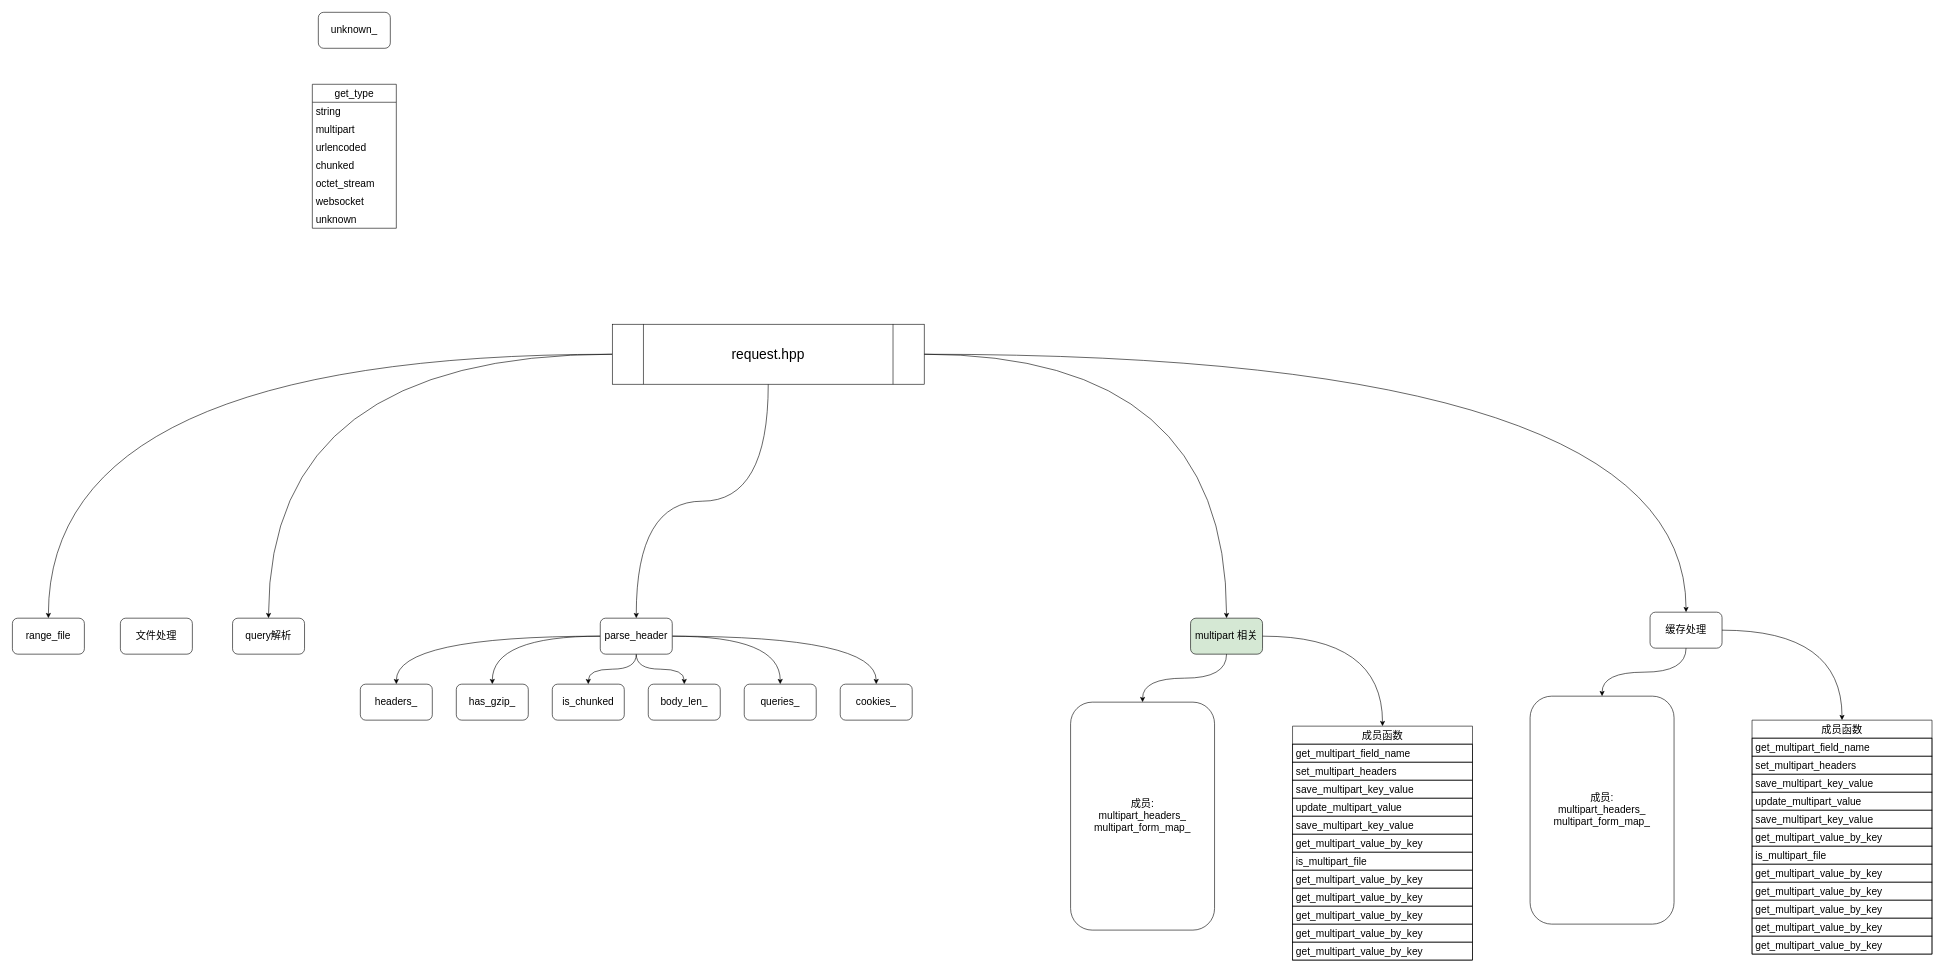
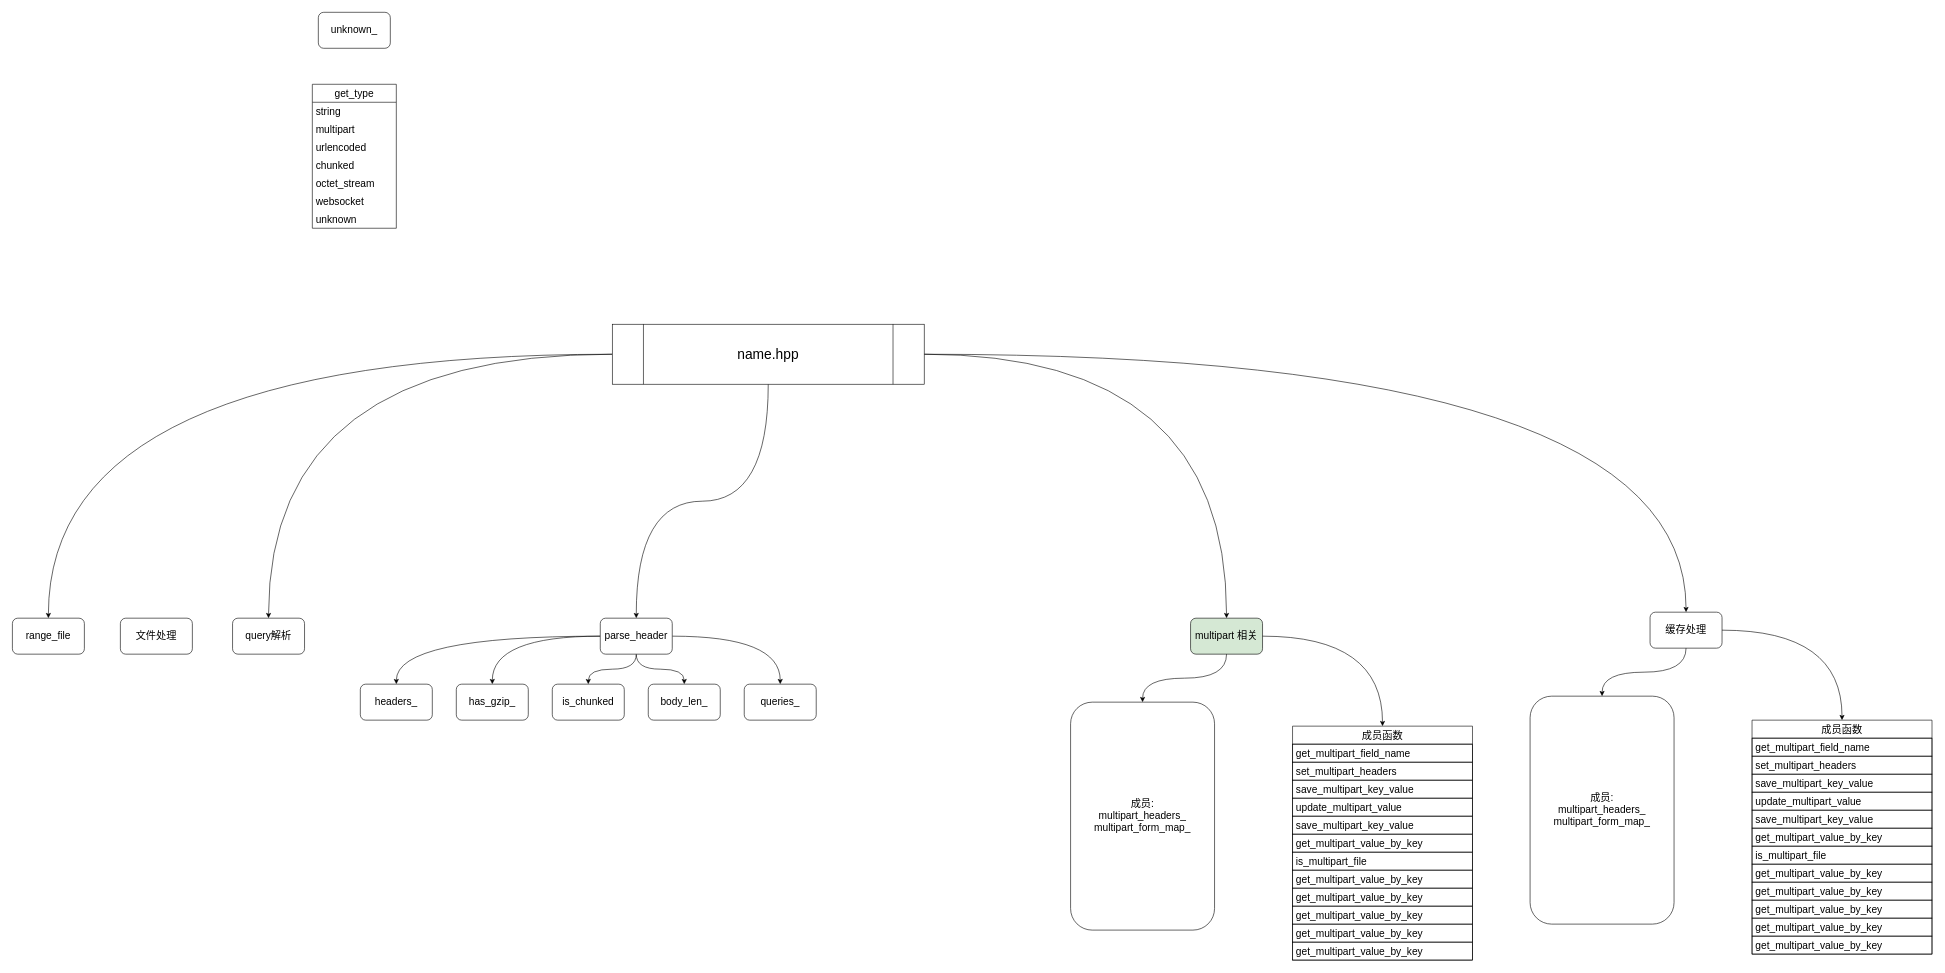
node "request.hpp": label "request.hpp" -> "name.hpp"
edge "parse_header" -> "cookies_": removed
node "cookies_": removed
